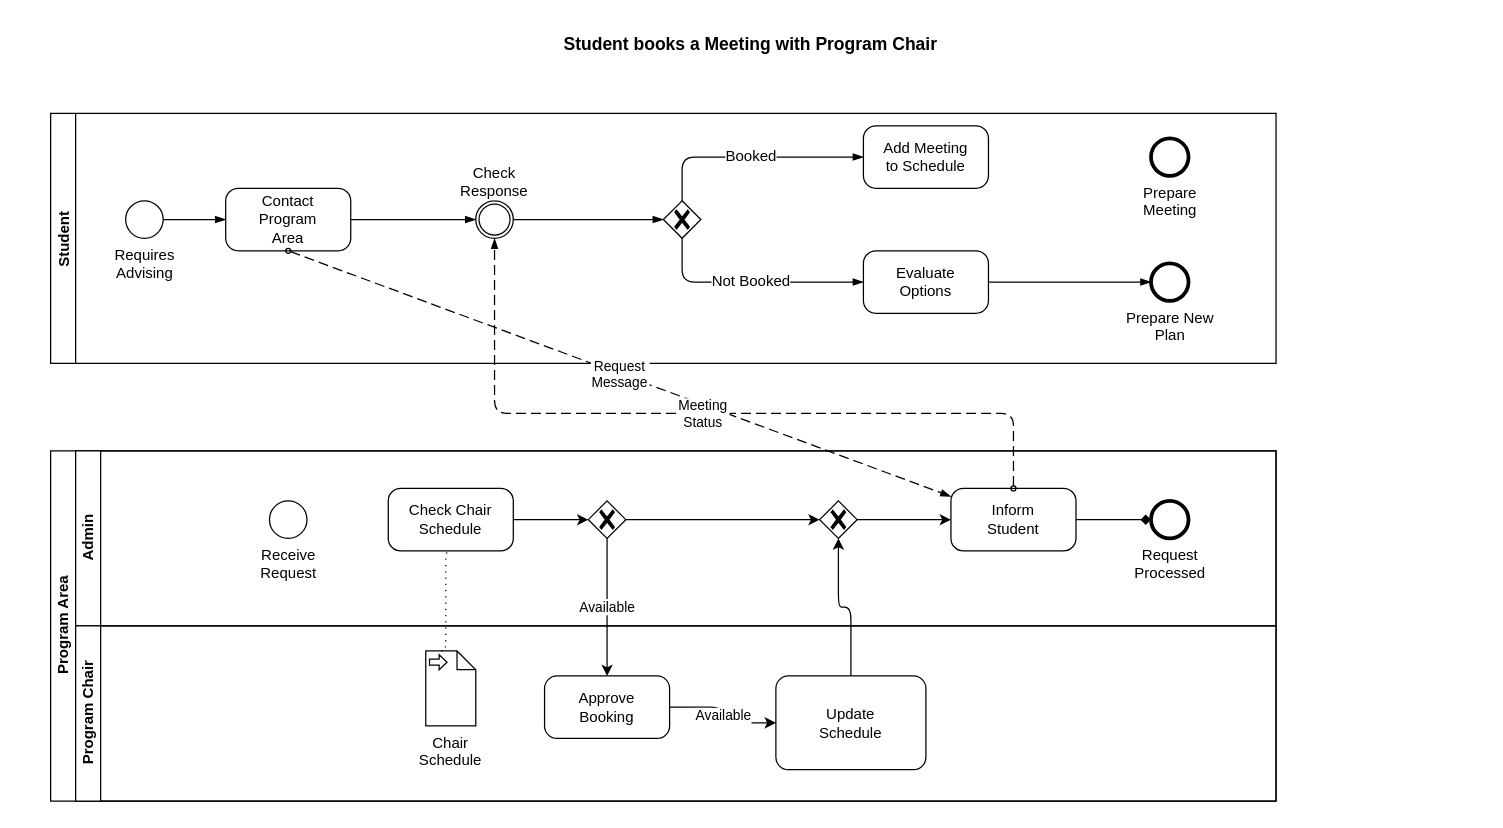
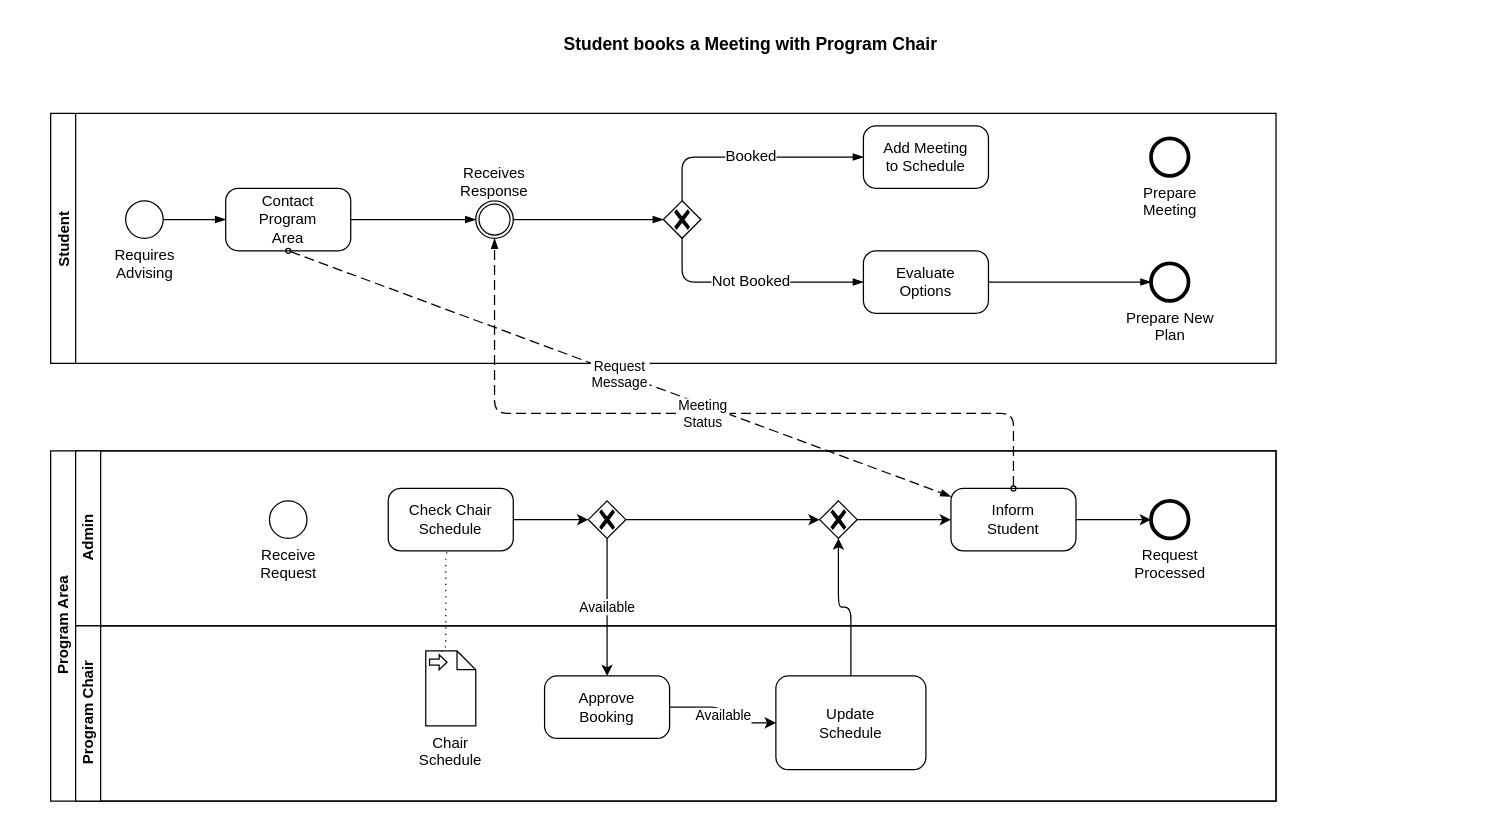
node "CheckResponse": label "CheckResponse" -> "ReceivesResponse"
edge "Inform Student" -> "Request Processed": arrowhead diamond -> classic
